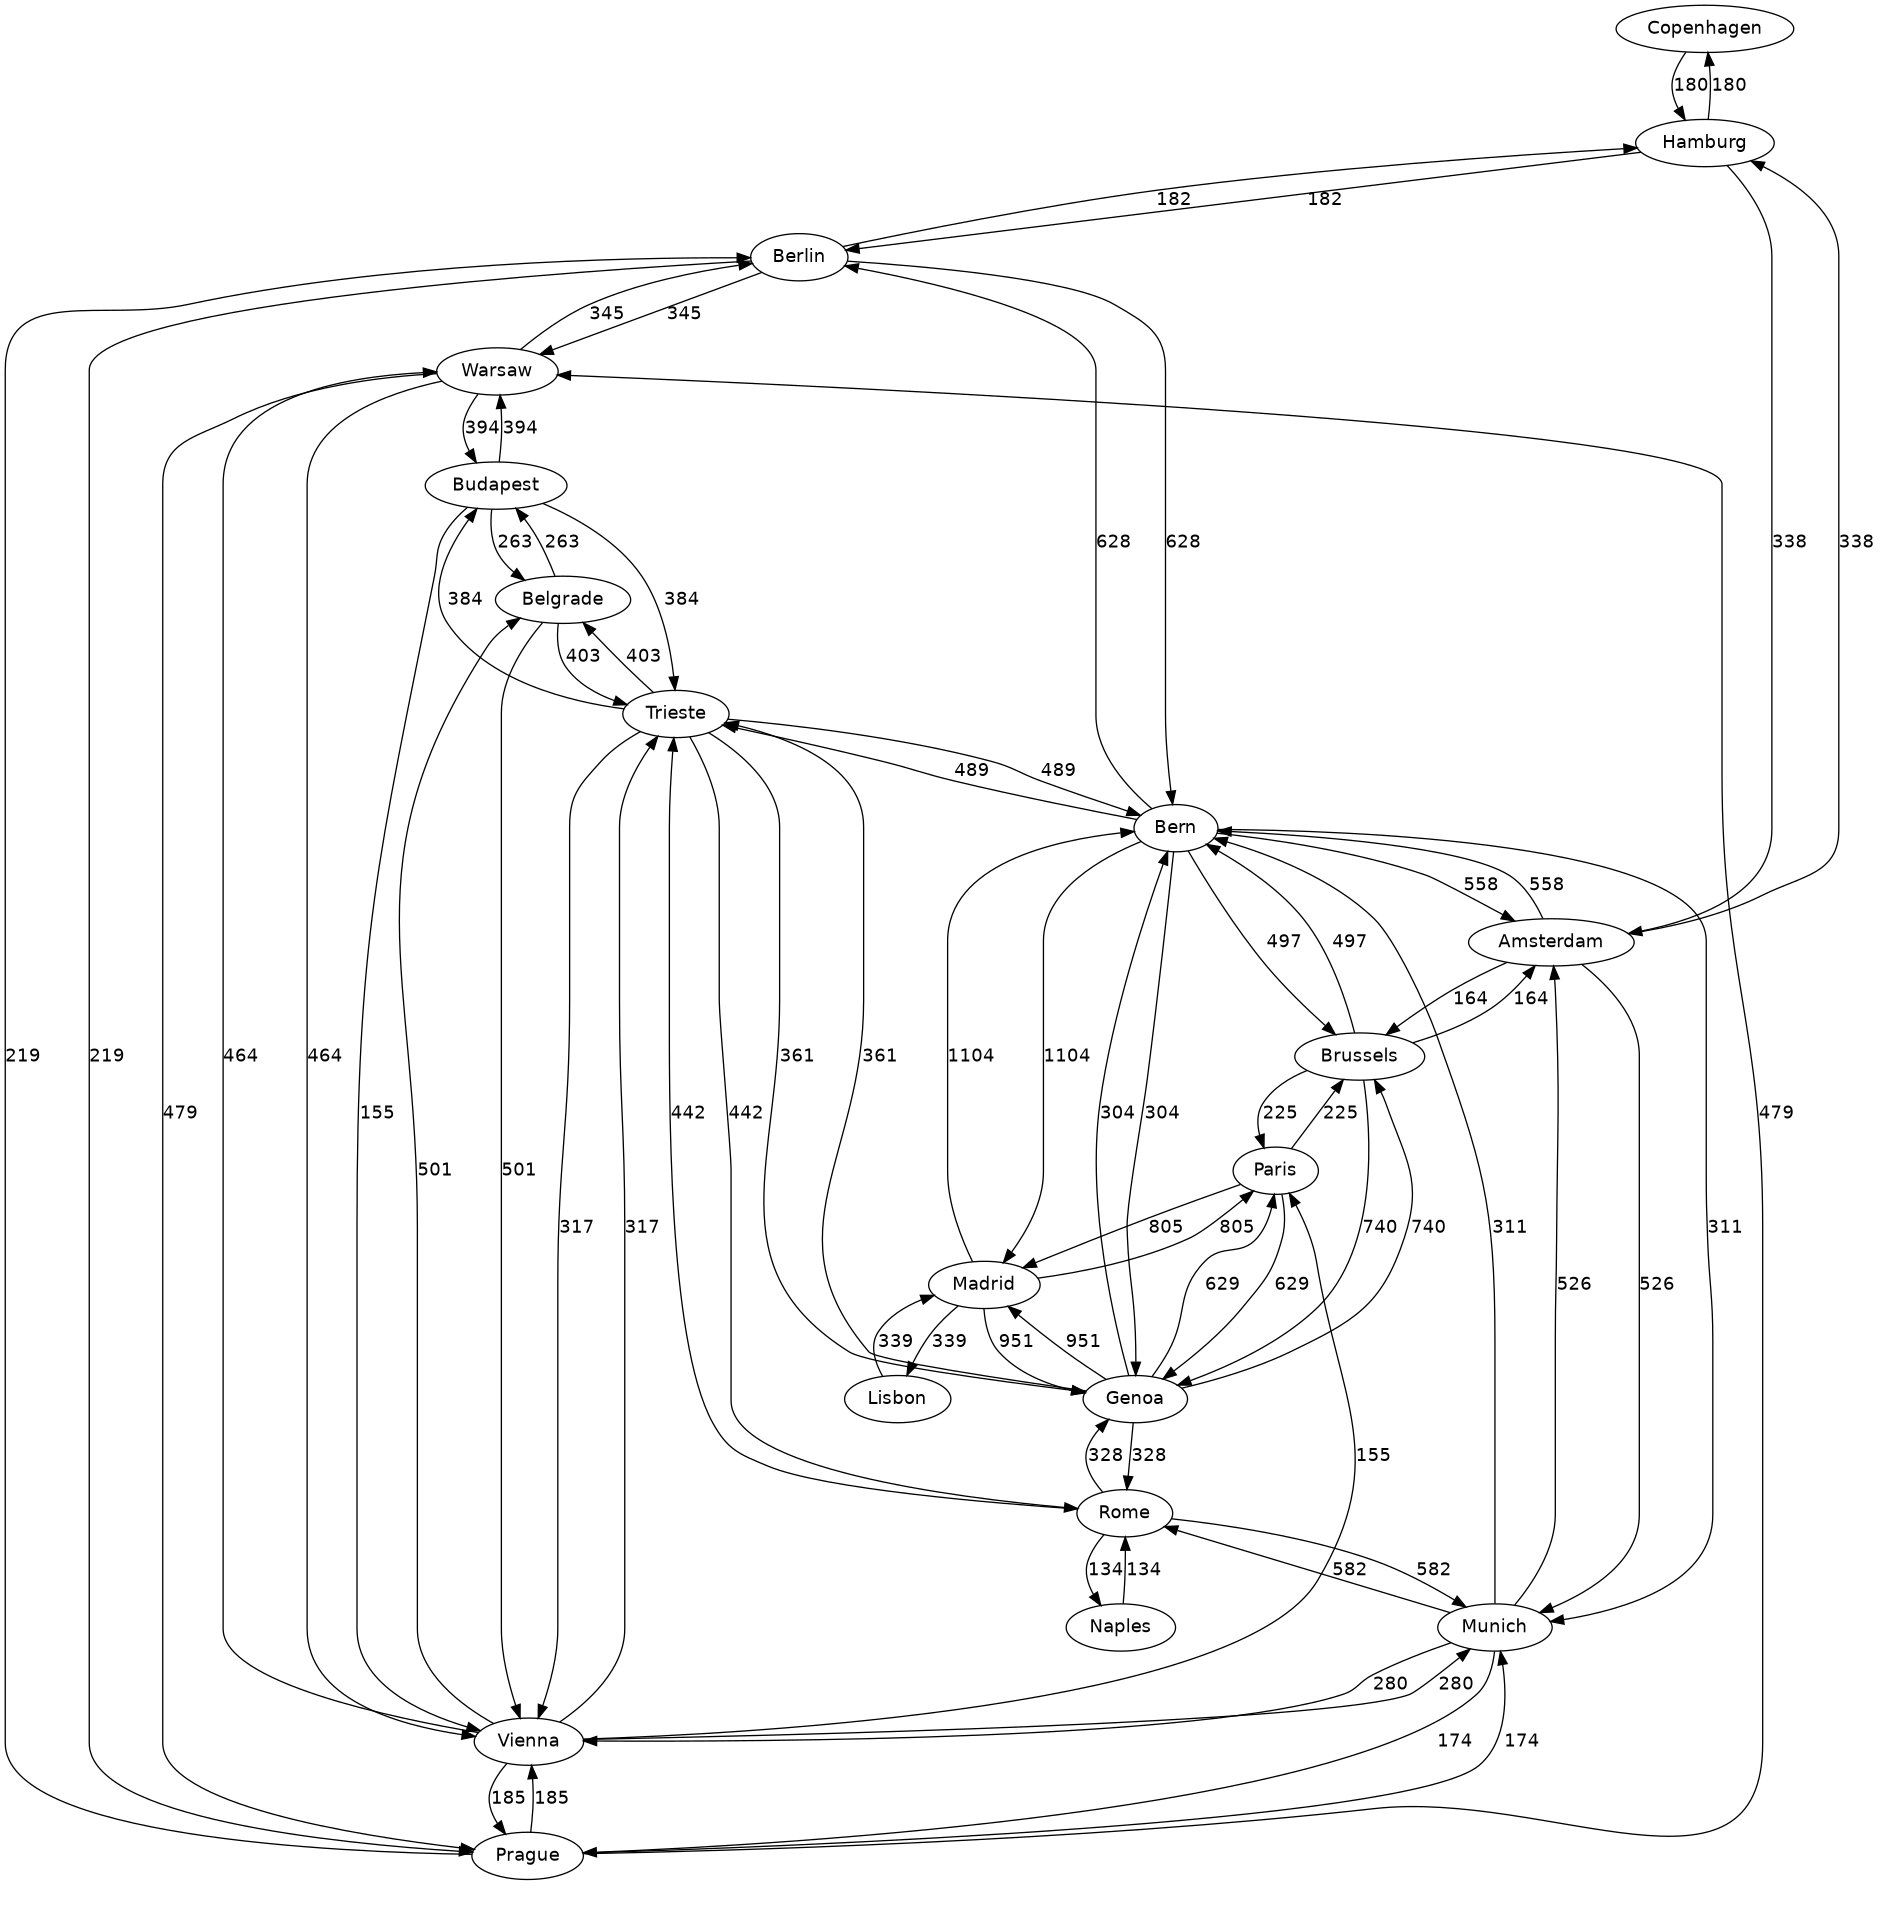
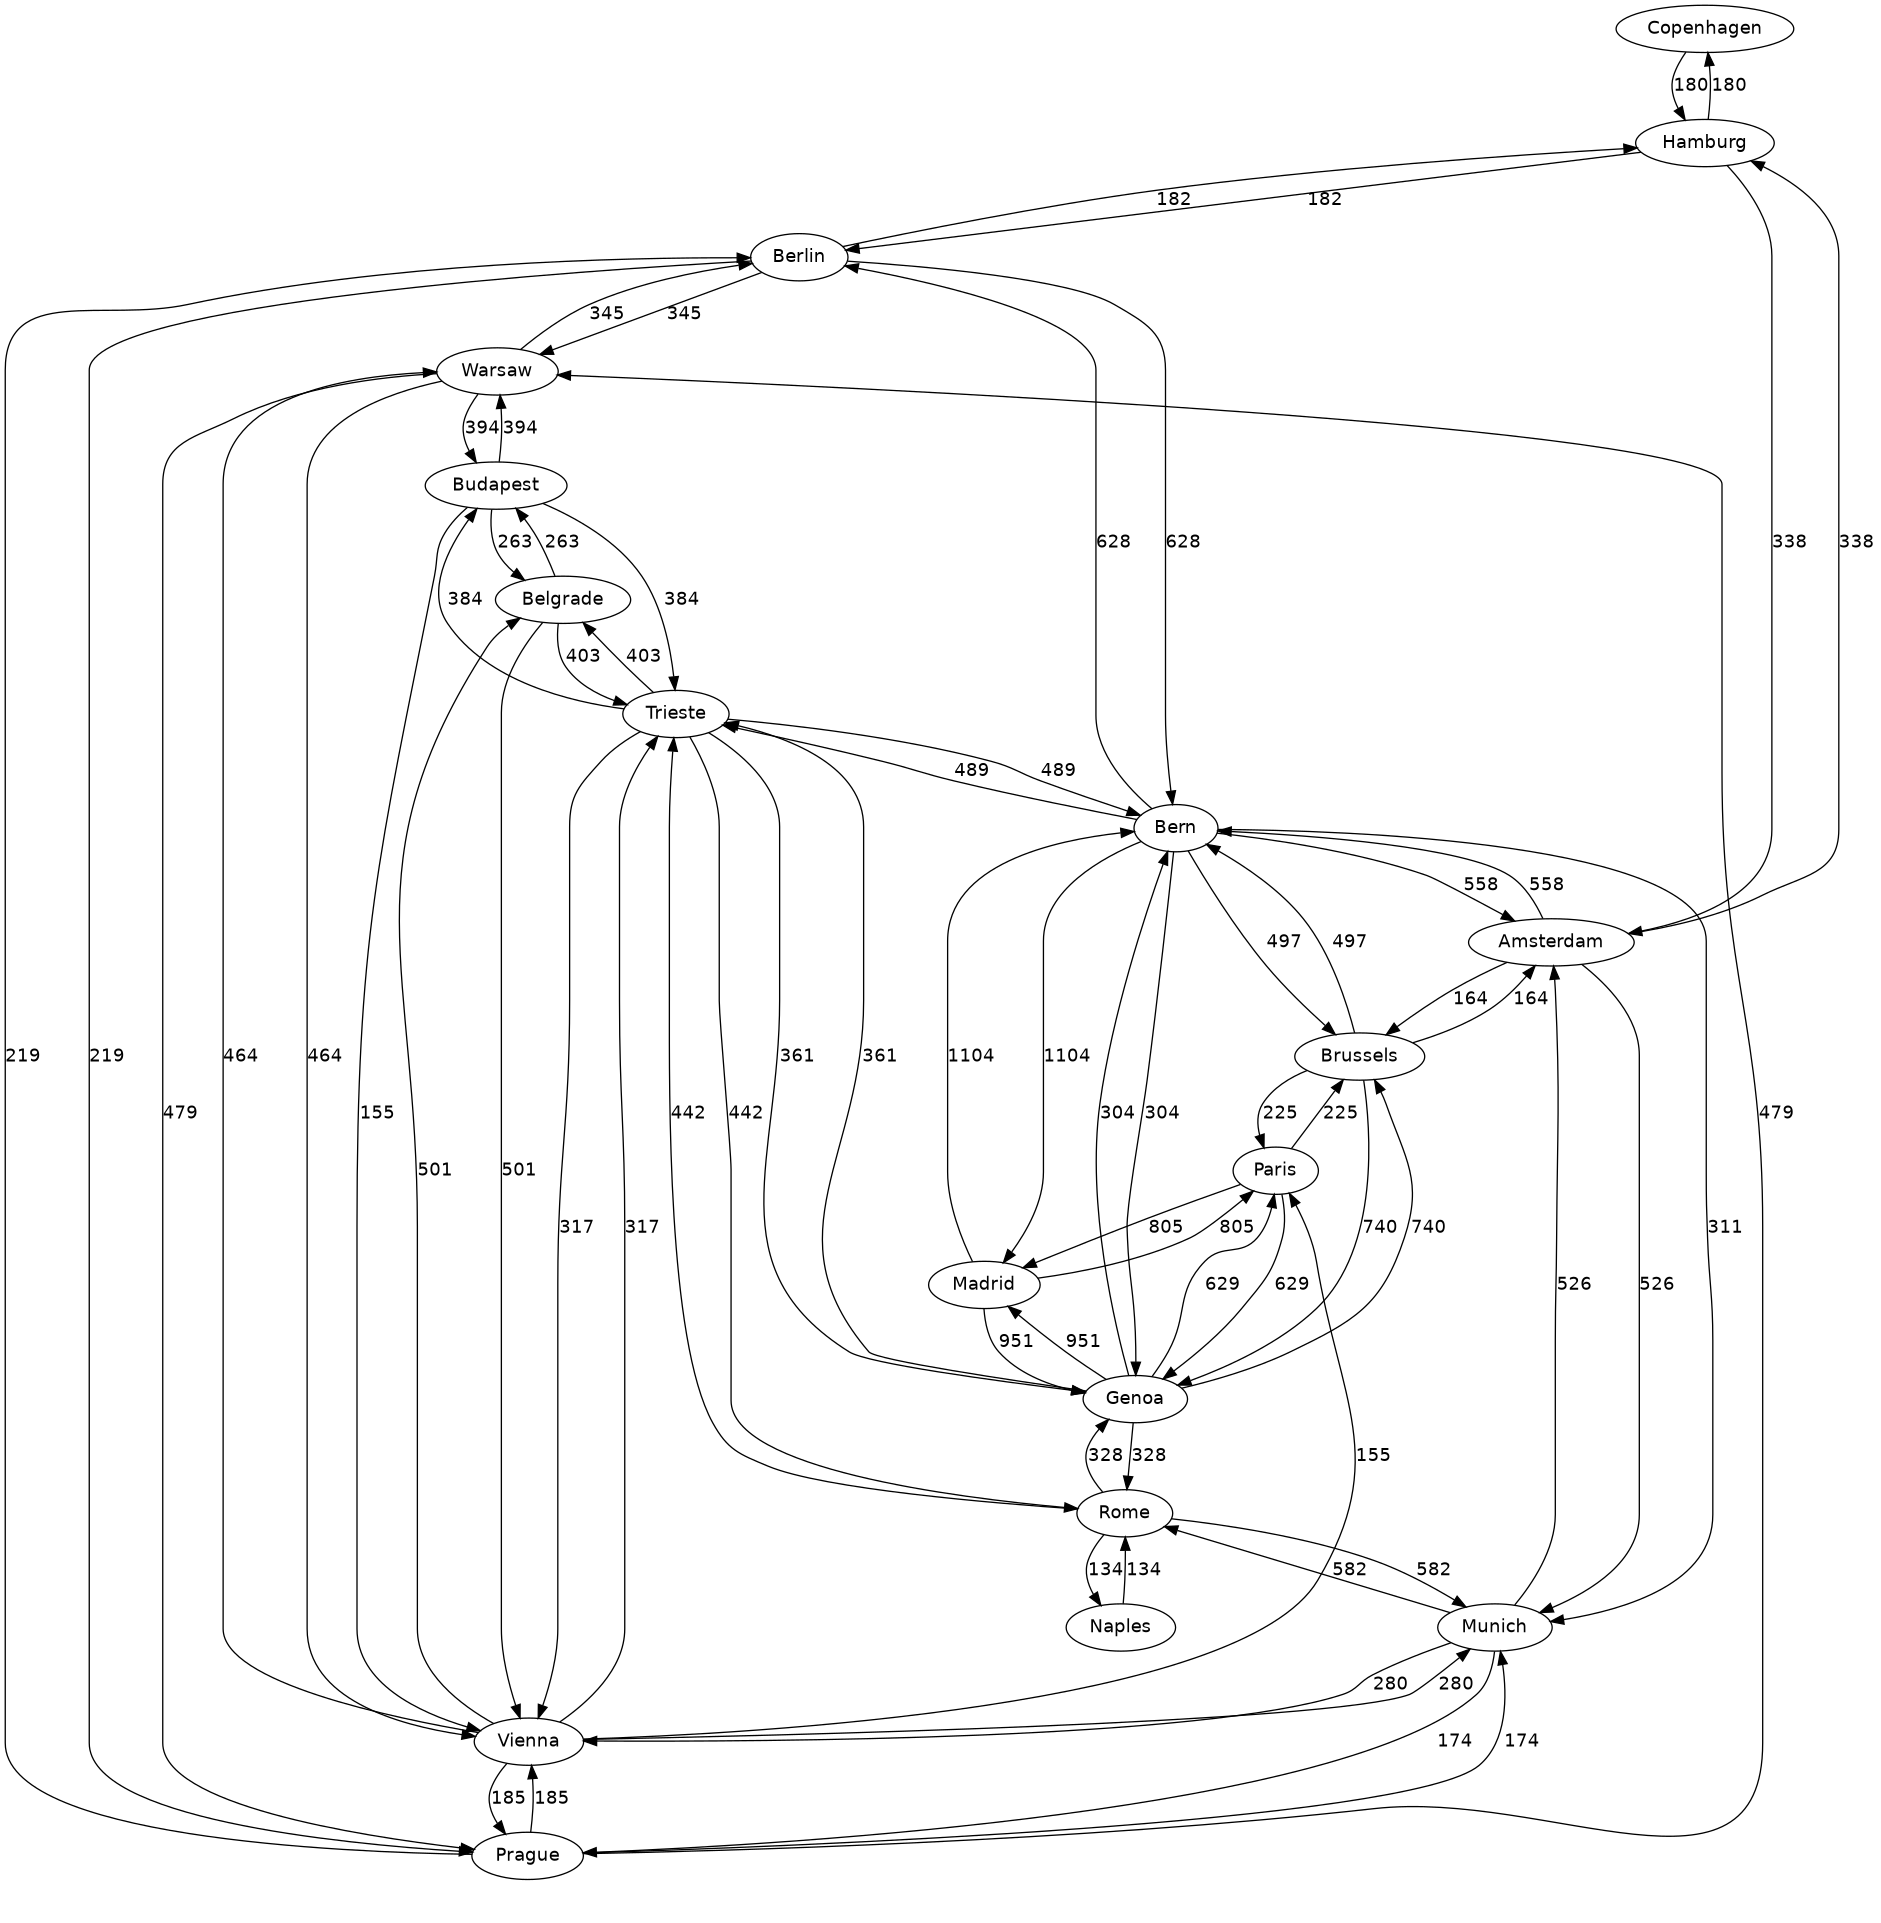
edge "Munich" -> "Bern": removed, label "311"
node "Lisbon": removed
